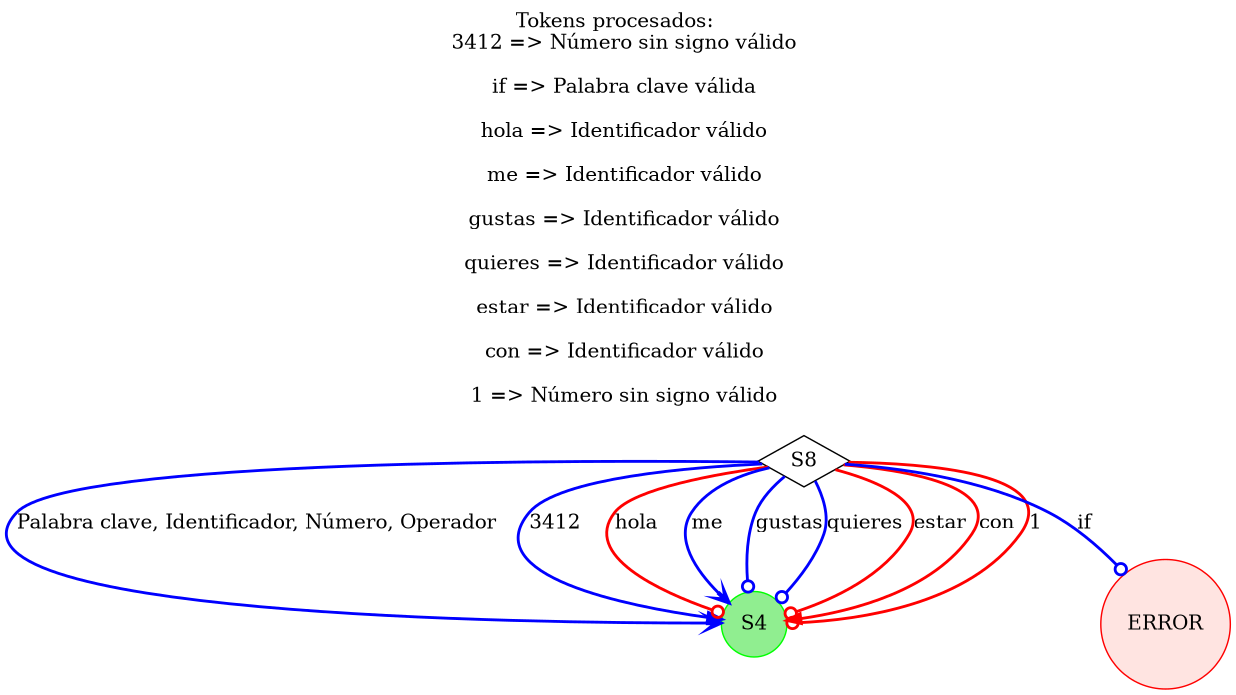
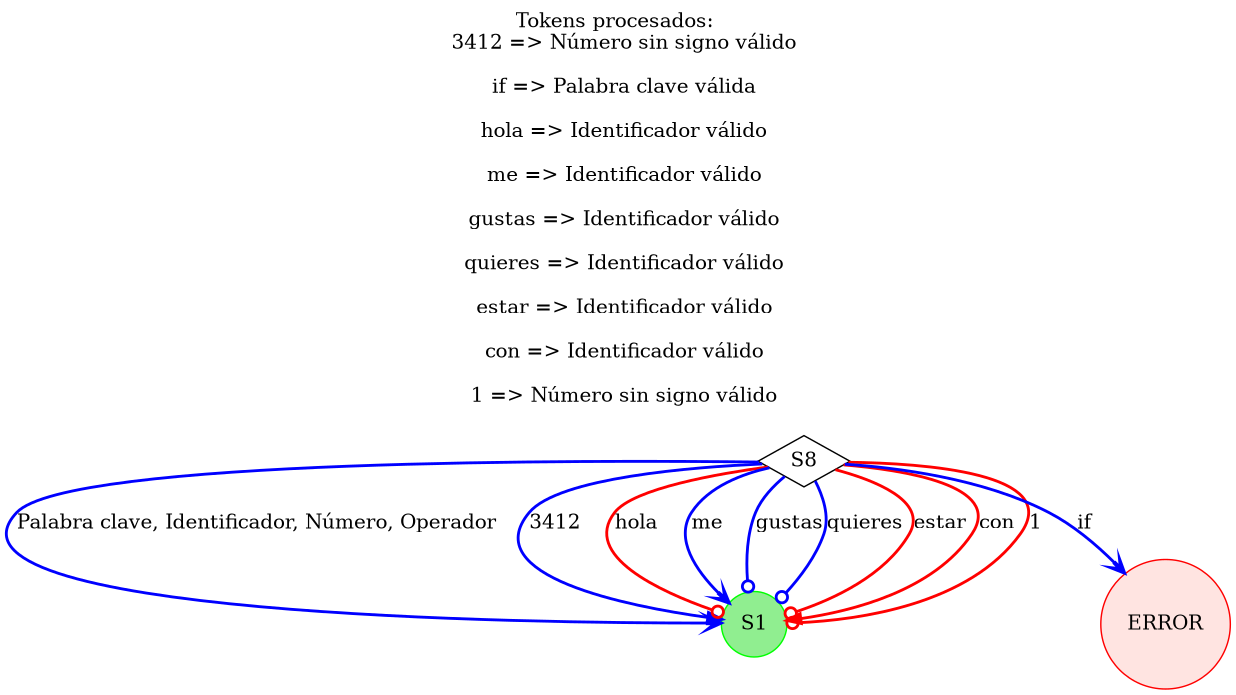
edge "S8" -> "ERROR": arrowhead odot -> vee
node "S4": label "S4" -> "S1"
